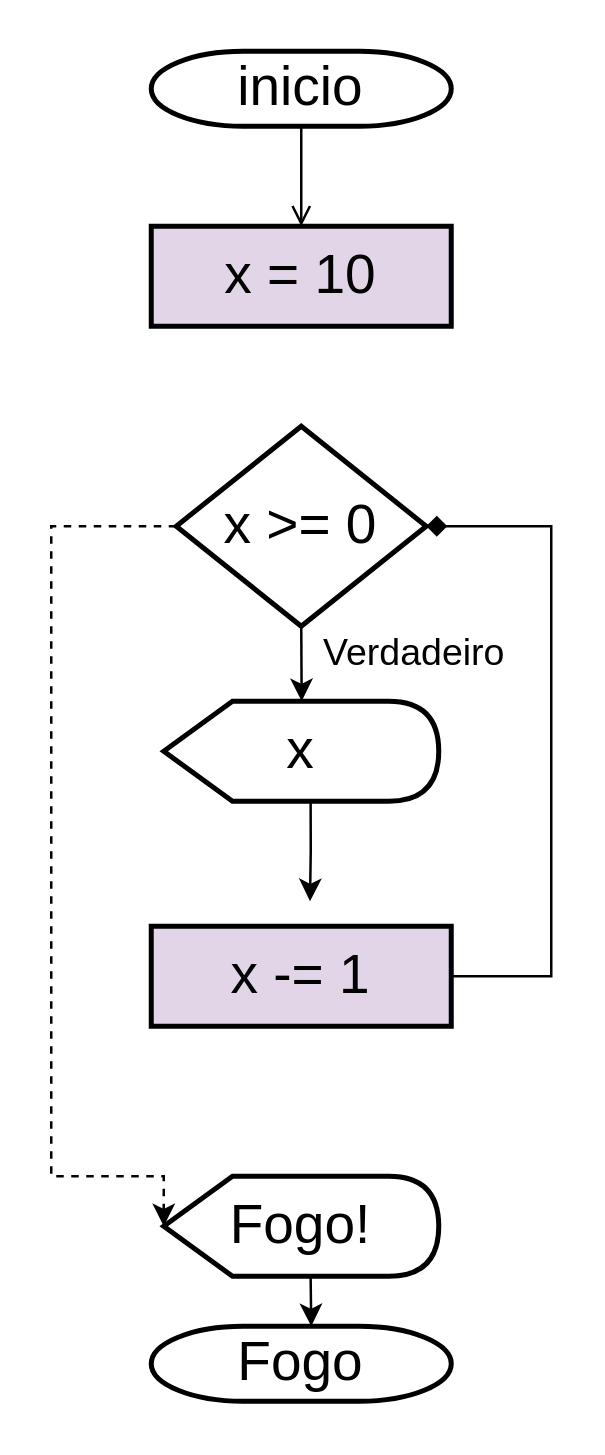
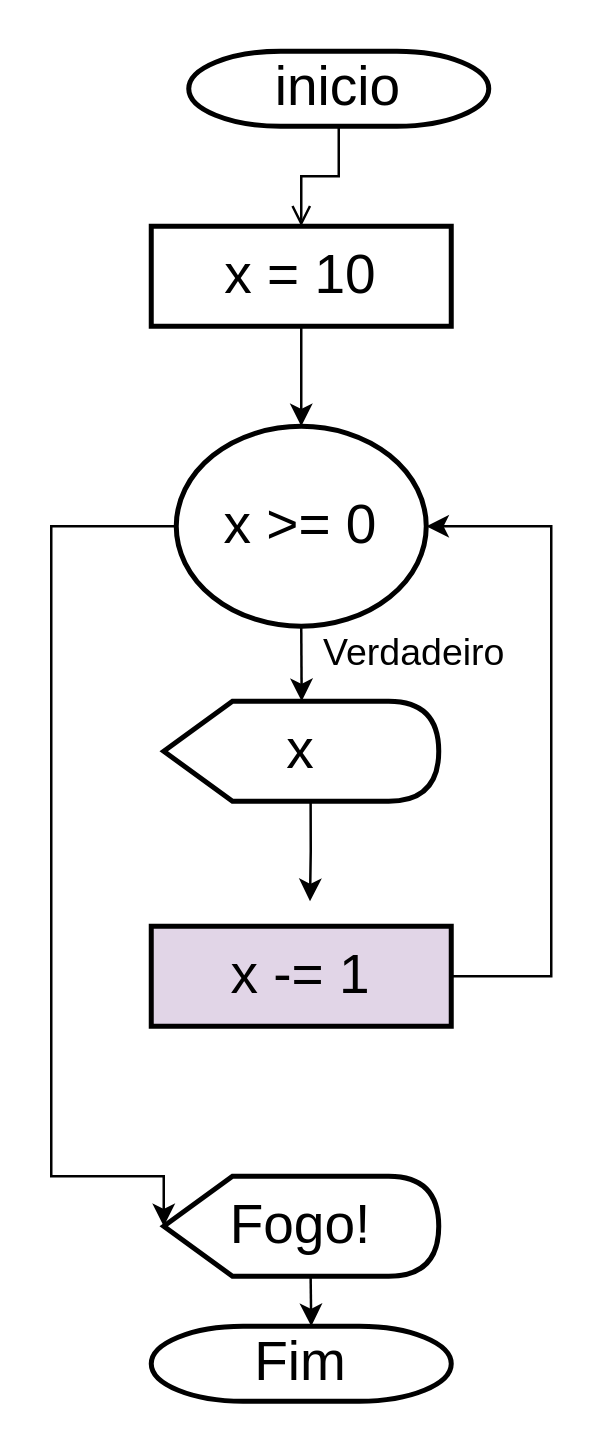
node "inicio": moved (301, 89) -> (339, 89)
node "x = 10": fillcolor #e1d5e7 -> #ffffff
edge "x = 10" -> "x >= 0": added
node "x >= 0": shape diamond -> ellipse
edge "x -= 1" -> "x >= 0": arrowhead diamond -> classic
edge "x >= 0" -> "Fogo!": style dashed -> solid
node "Fogo": label "Fogo" -> "Fim"
